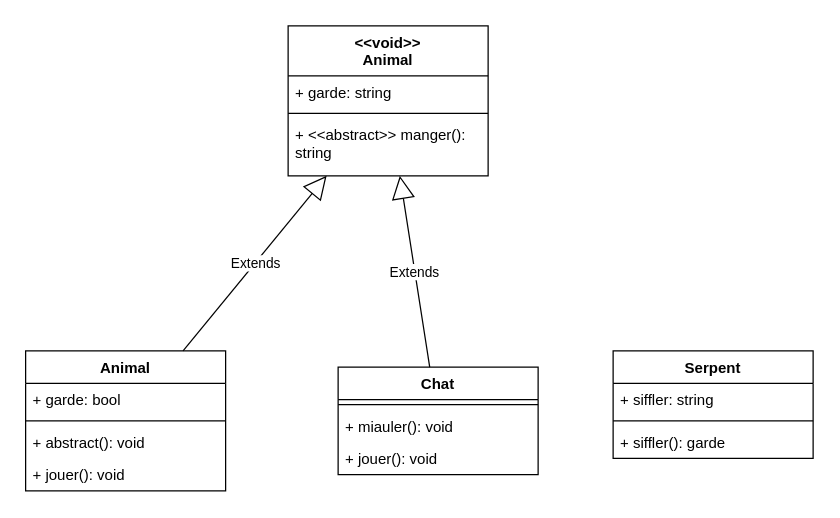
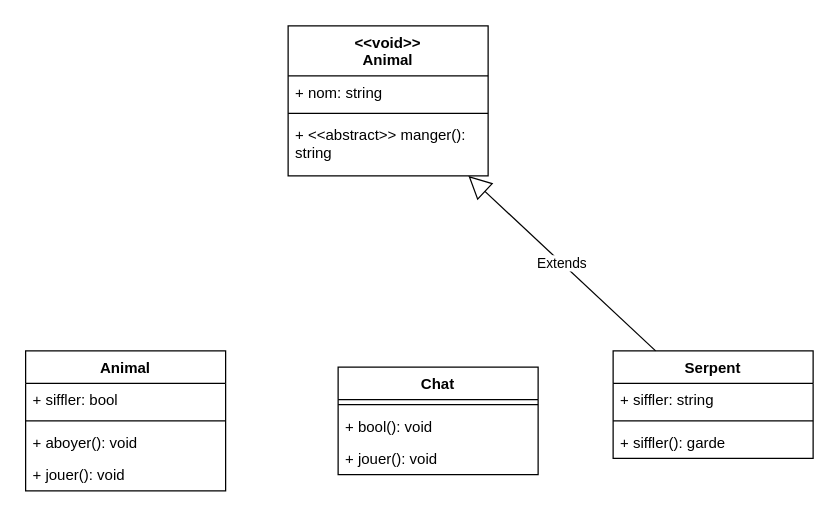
node "+ garde: string": label "+ garde: string" -> "+ nom: string"
edge "Serpent" -> "<<void>> Animal": added, label "Extends"
edge "Animal" -> "<<void>> Animal": removed, label "Extends"
edge "Chat" -> "<<void>> Animal": removed, label "Extends"
node "+ garde: bool": label "+ garde: bool" -> "+ siffler: bool"
node "+ miauler(): void": label "+ miauler(): void" -> "+ bool(): void"
node "+ abstract(): void": label "+ abstract(): void" -> "+ aboyer(): void"
